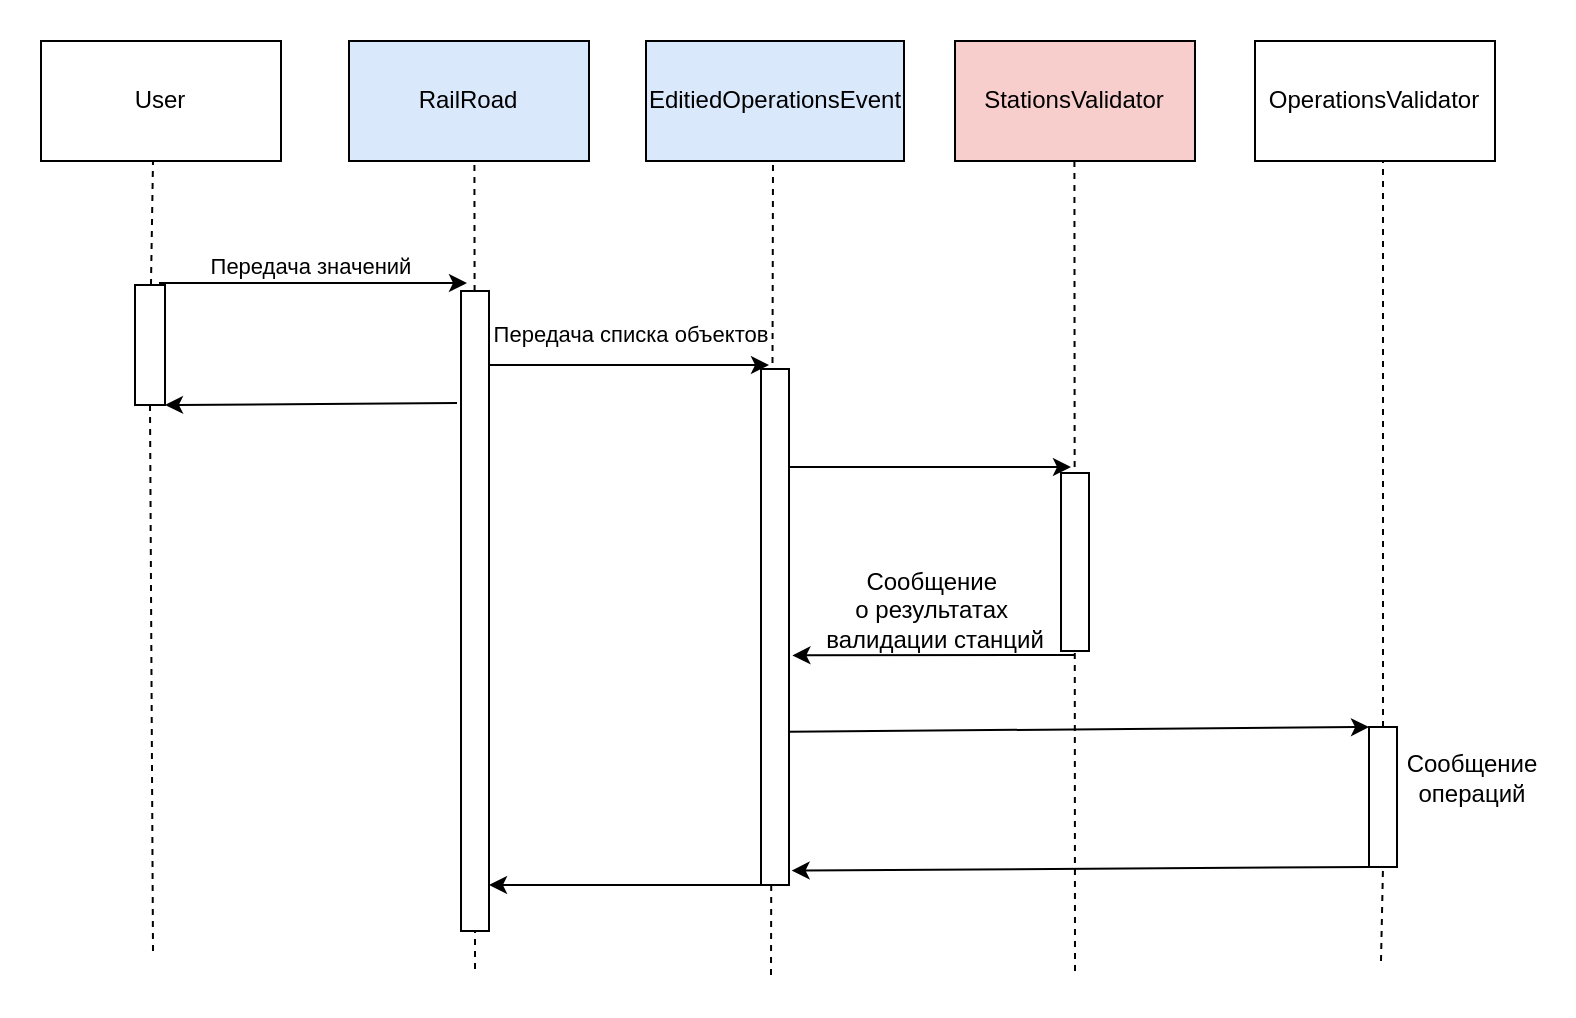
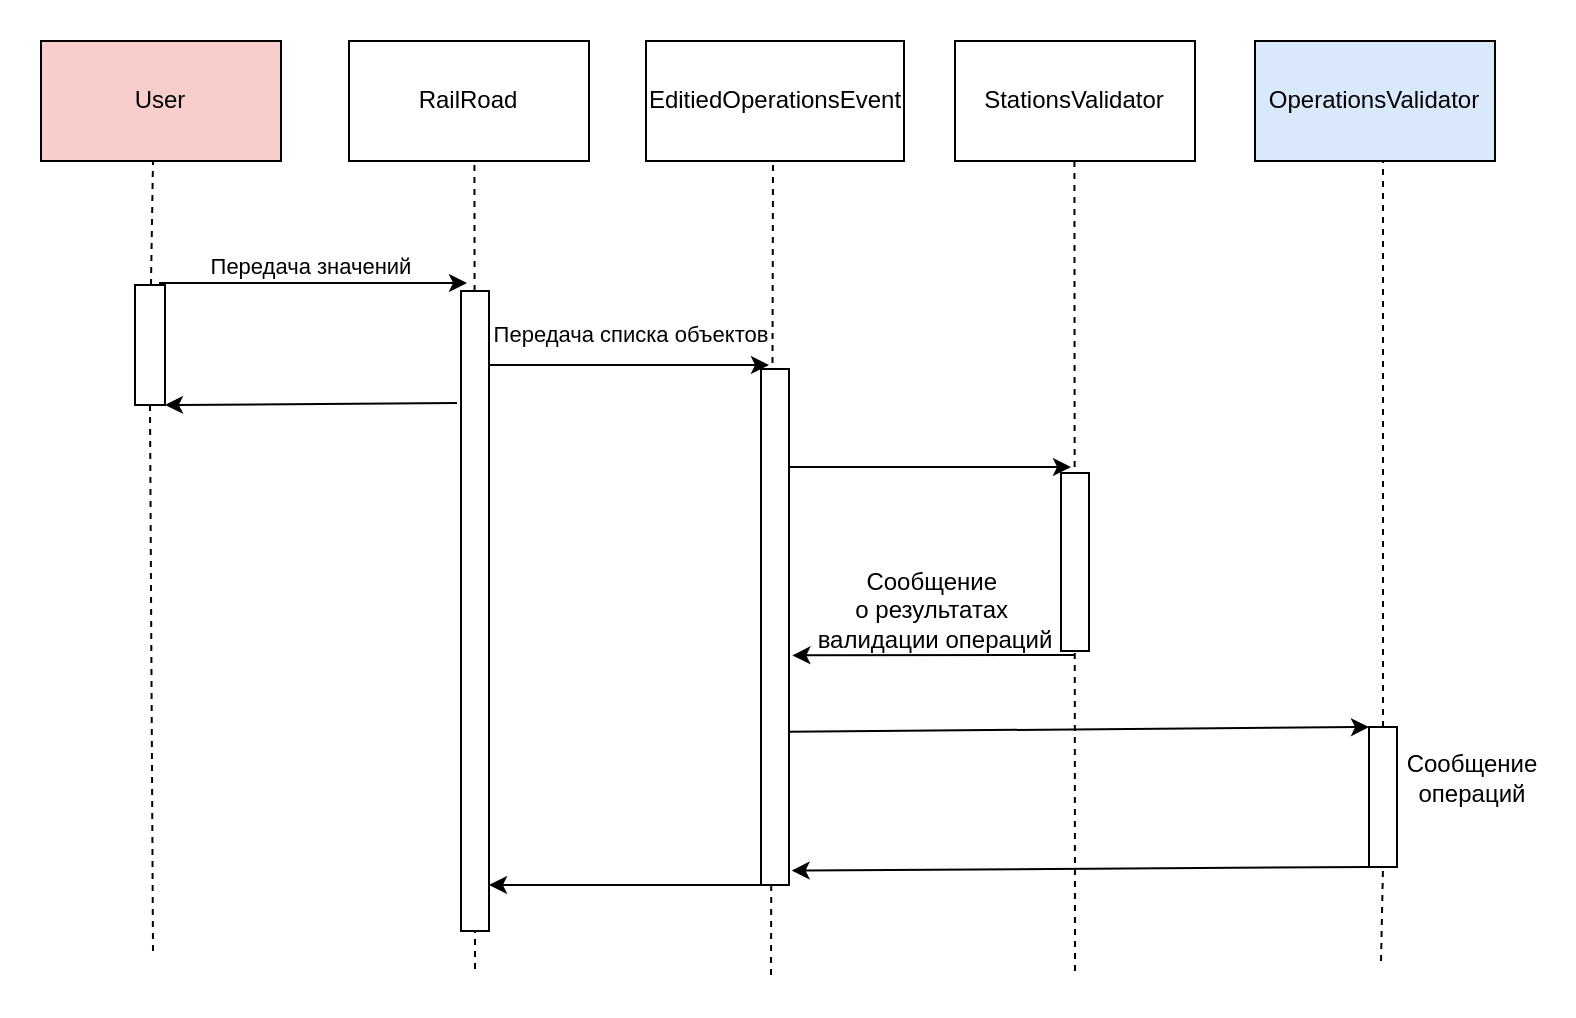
node "User": fillcolor #ffffff -> #f8cecc
node "RailRoad": fillcolor #dae8fc -> #ffffff
node "EditiedOperationsEvent": fillcolor #dae8fc -> #ffffff
node "StationsValidator": fillcolor #f8cecc -> #ffffff
node "OperationsValidator": fillcolor #ffffff -> #dae8fc
node "Сообщение о результатах валидации станций": label "Сообщение о результатах валидации станций" -> "Сообщение о результатах валидации операций"
